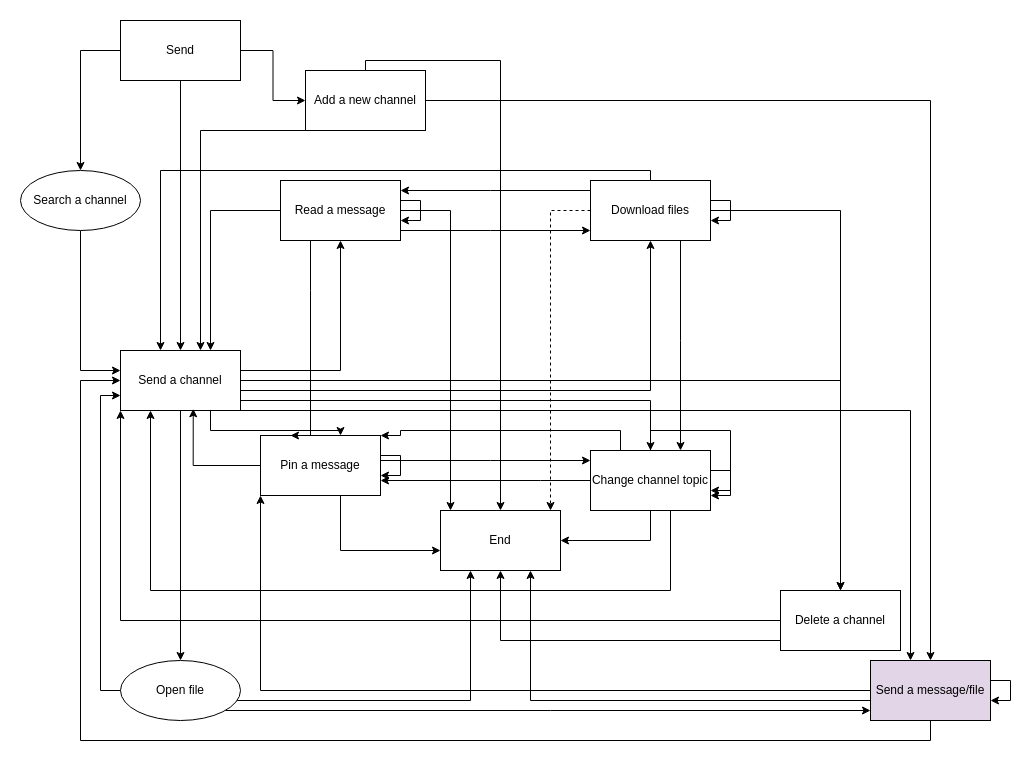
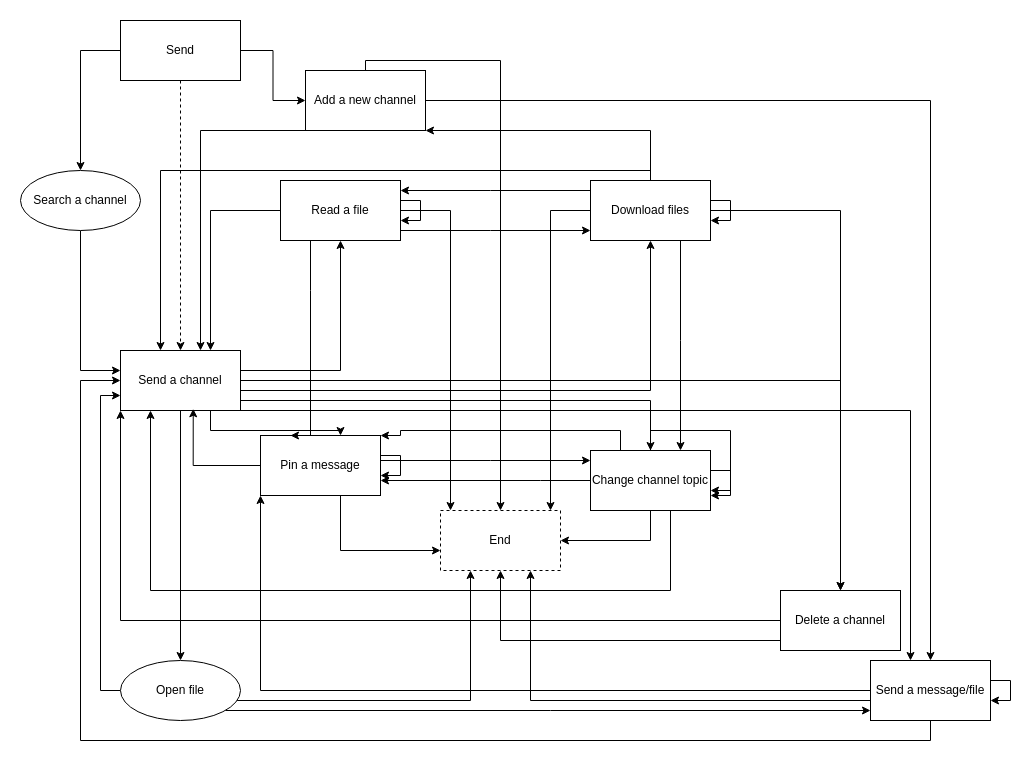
edge "Download files" -> "Add a new channel": added
node "Read a message": label "Read a message" -> "Read a file"
edge "Send" -> "Send a channel": style solid -> dashed
edge "Download files" -> "End": style dashed -> solid
node "End": style solid -> dashed
node "Send a message/file": fillcolor #e1d5e7 -> #ffffff
